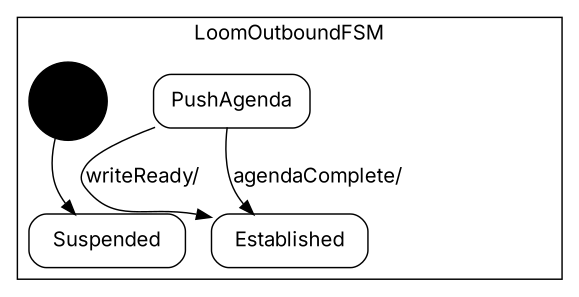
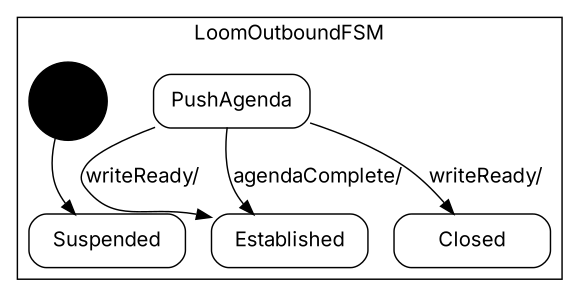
node "Closed": added
